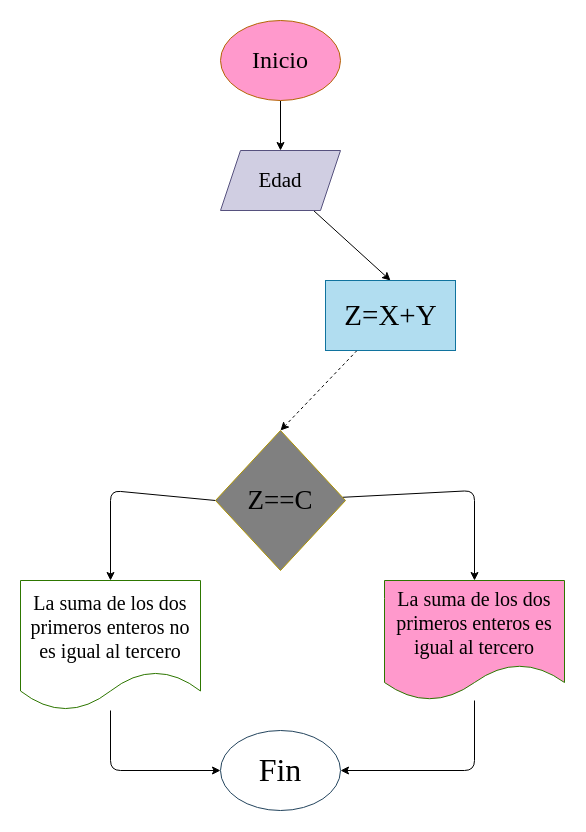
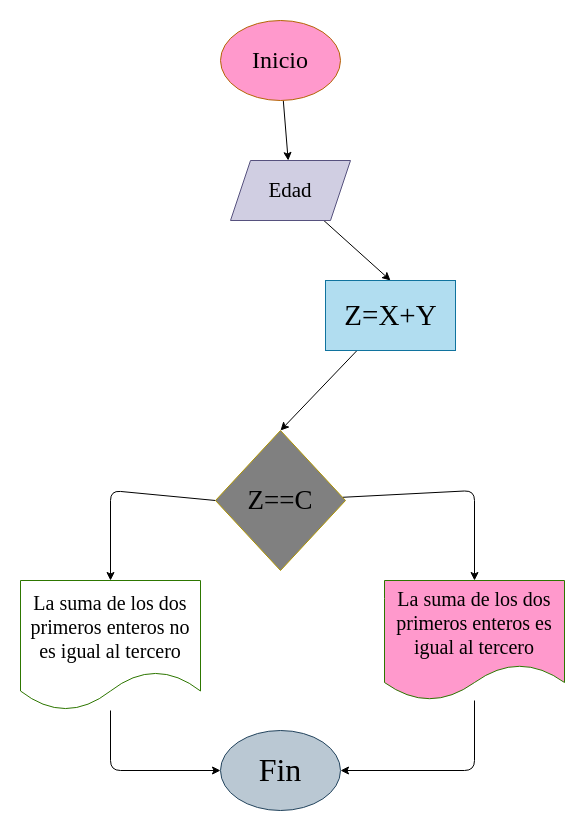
node "Edad": moved (281, 181) -> (291, 191)
edge "Z=X+Y" -> "Z==C": style dashed -> solid
node "Fin": fillcolor #ffffff -> #bac8d3
